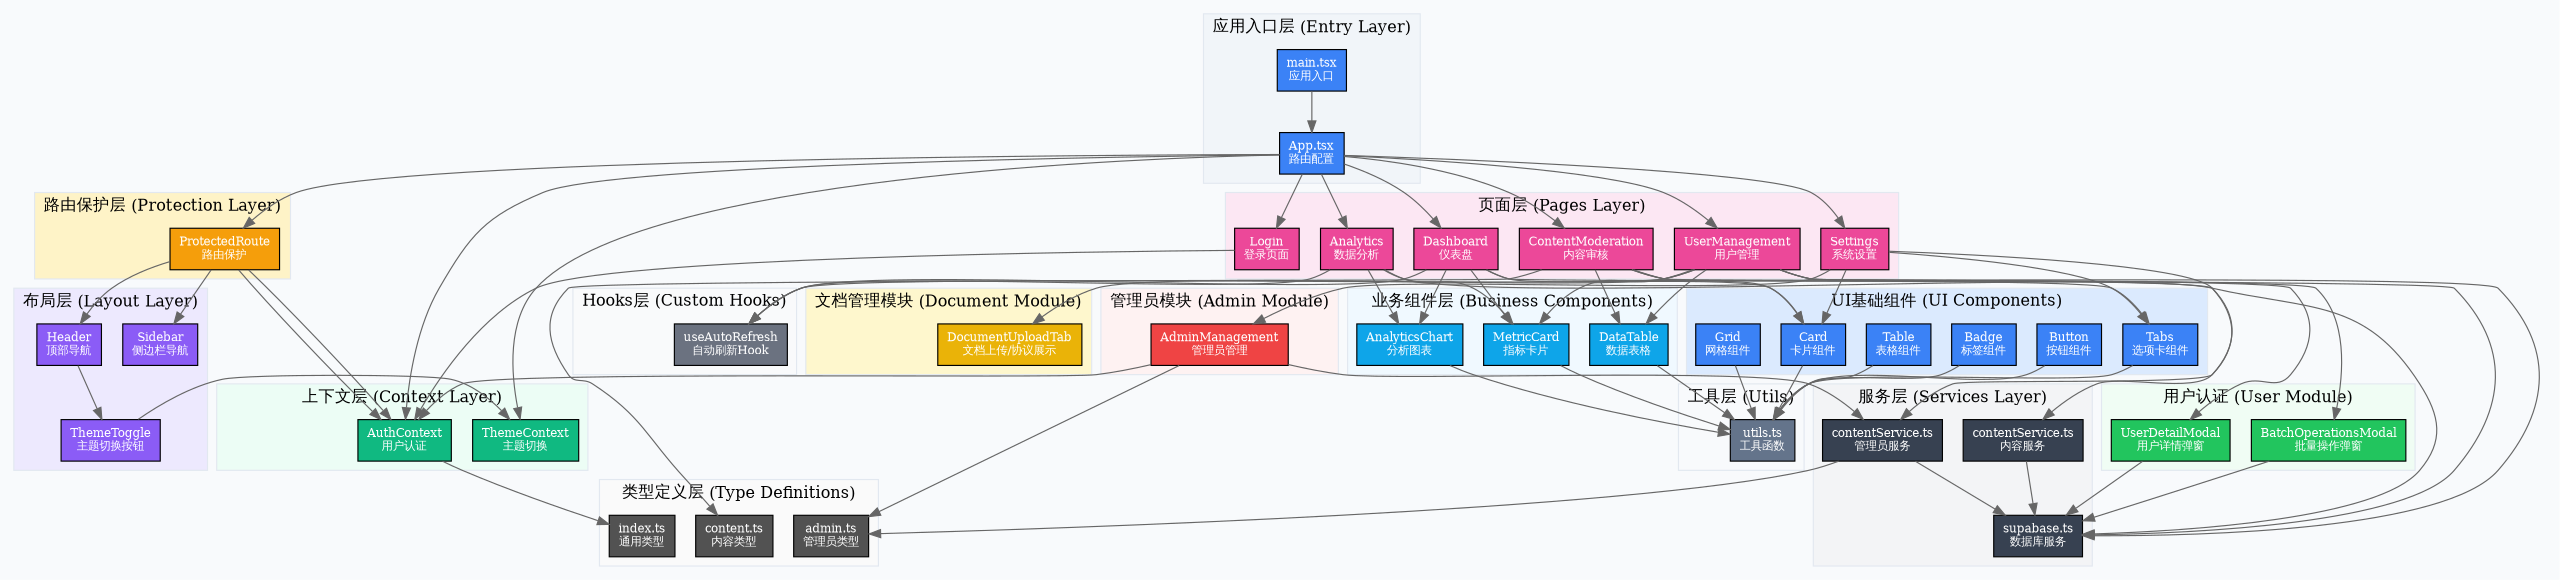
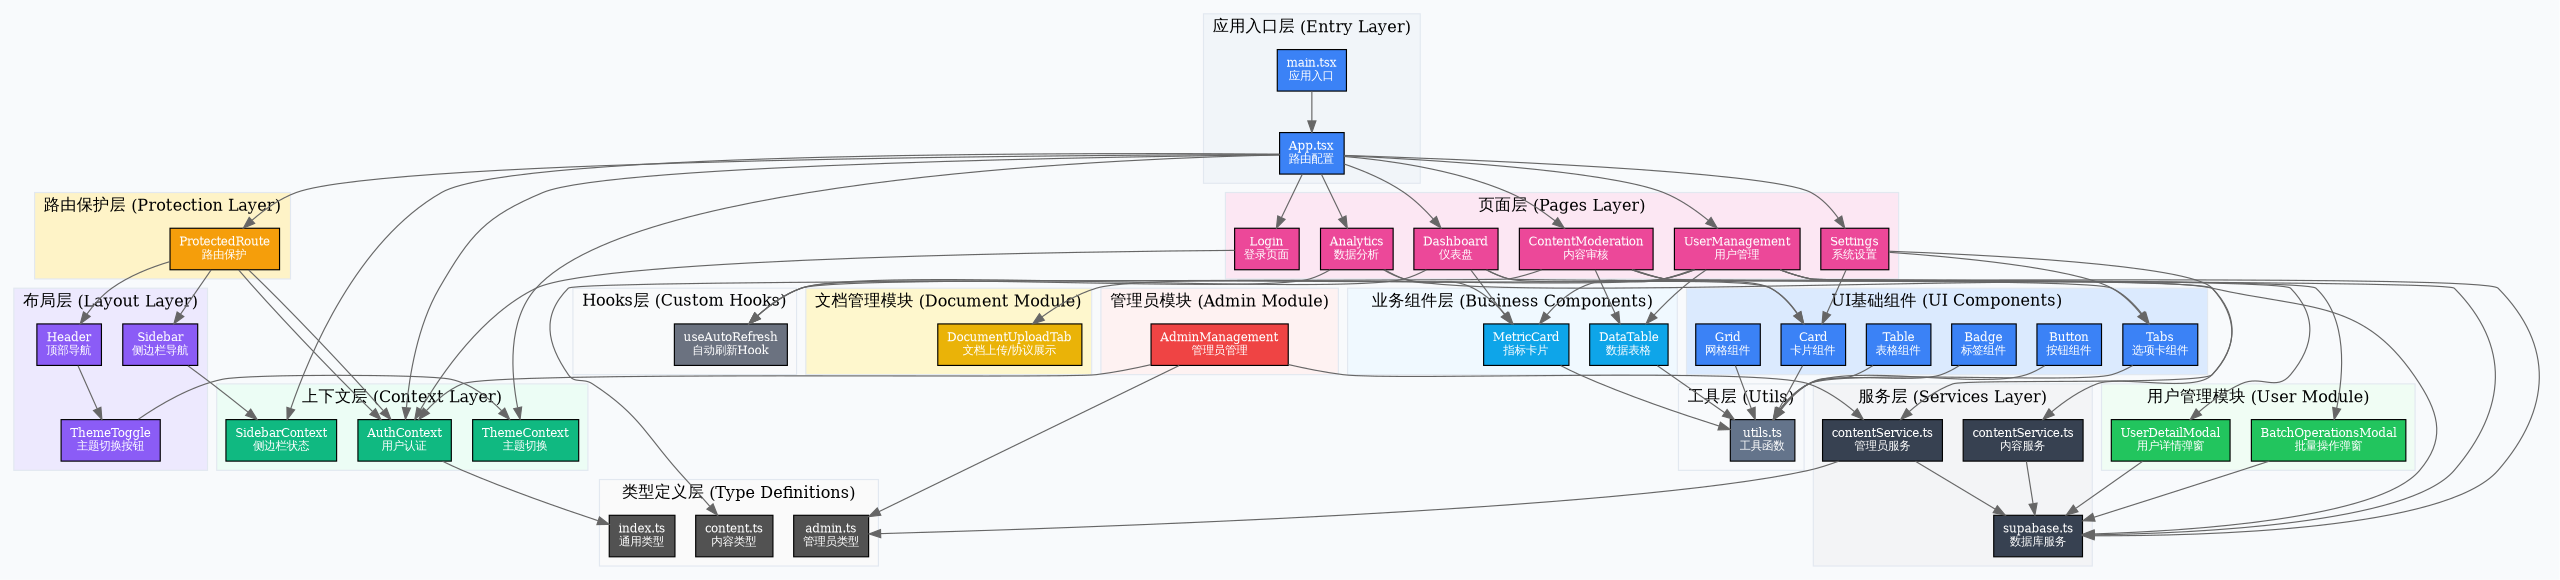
edge "Settings 系统设置" -> "AdminManagement 管理员管理": removed
node "AnalyticsChart 分析图表": removed
cluster "用户认证 (User Module)": label "用户认证 (User Module)" -> "用户管理模块 (User Module)"
node "SidebarContext 侧边栏状态": added
